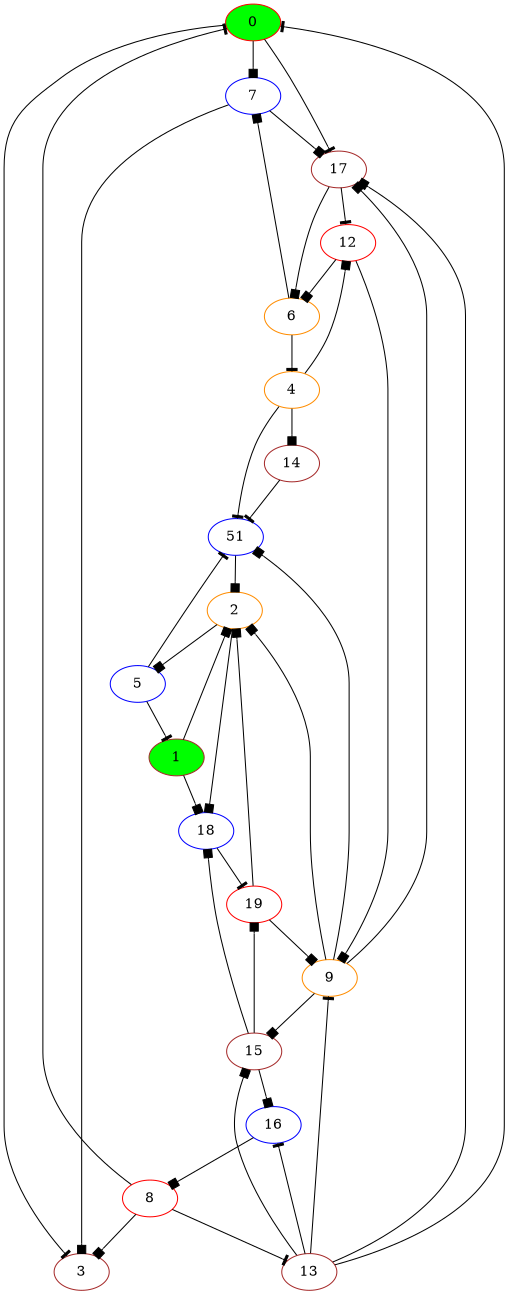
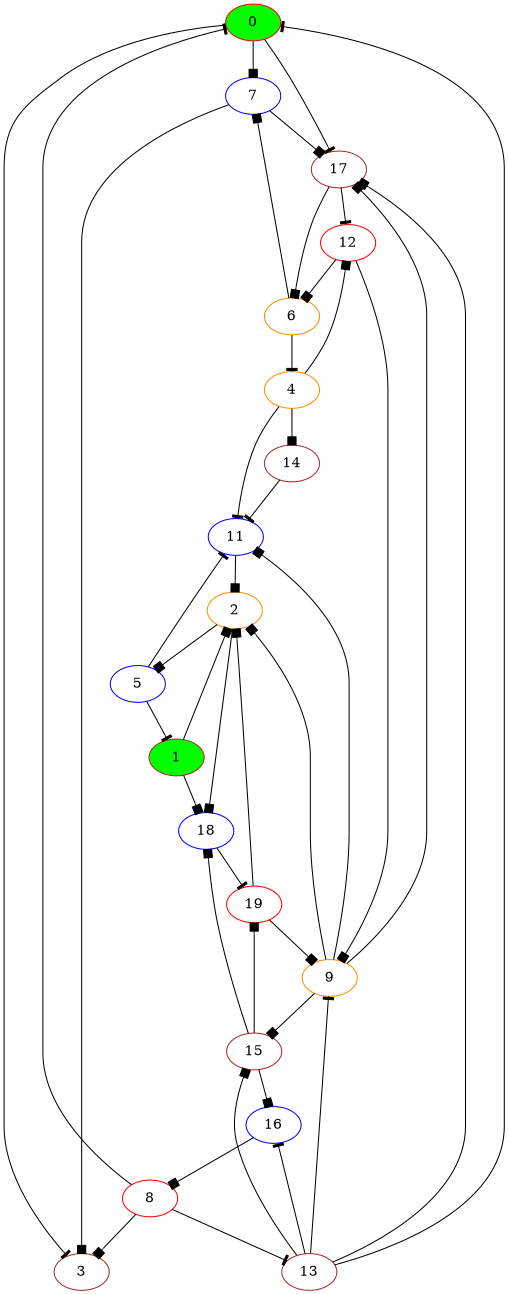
node "51": label "51" -> "11"
